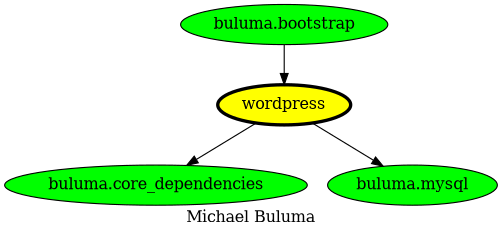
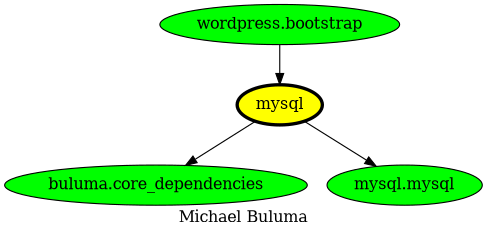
node "buluma.bootstrap": label "buluma.bootstrap" -> "wordpress.bootstrap"
node "wordpress": label "wordpress" -> "mysql"
node "buluma.mysql": label "buluma.mysql" -> "mysql.mysql"
